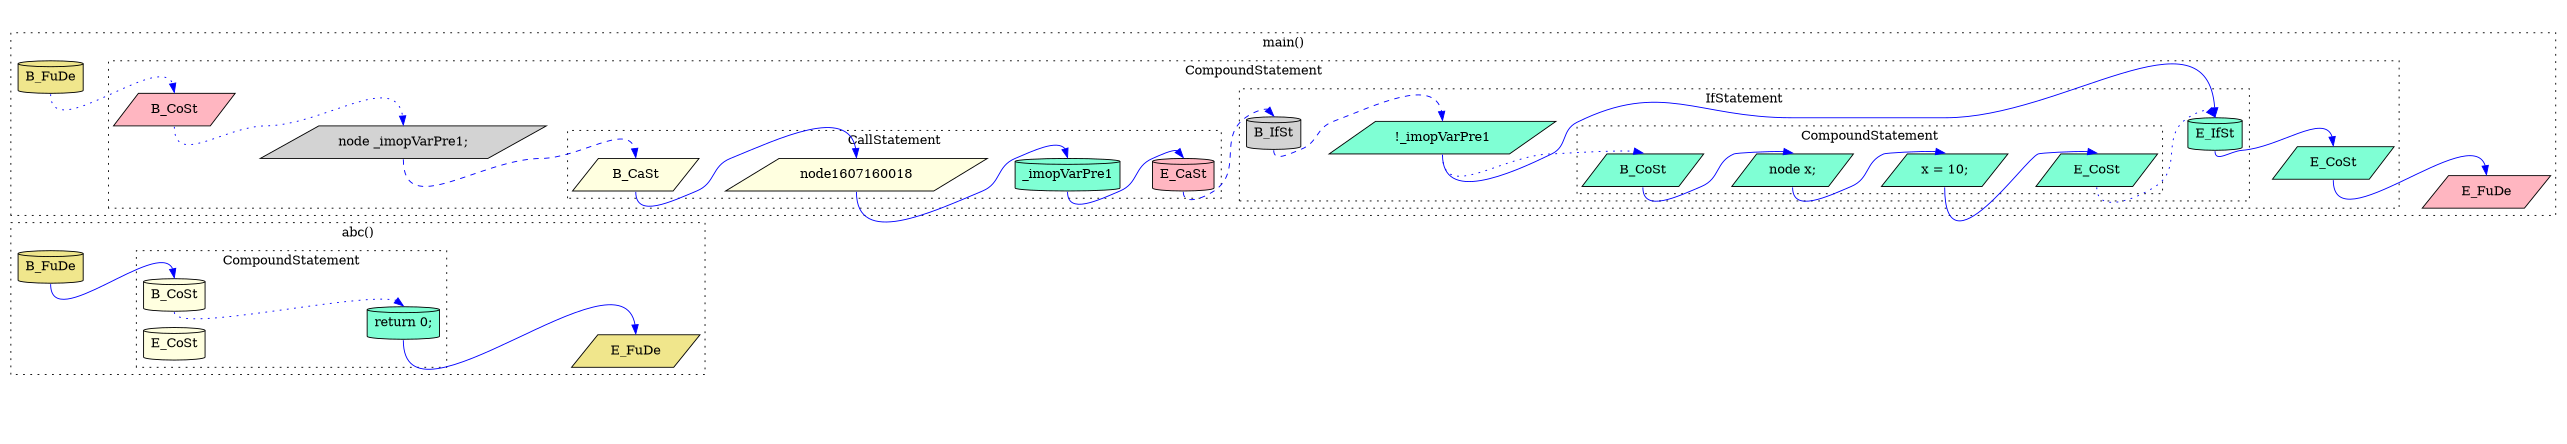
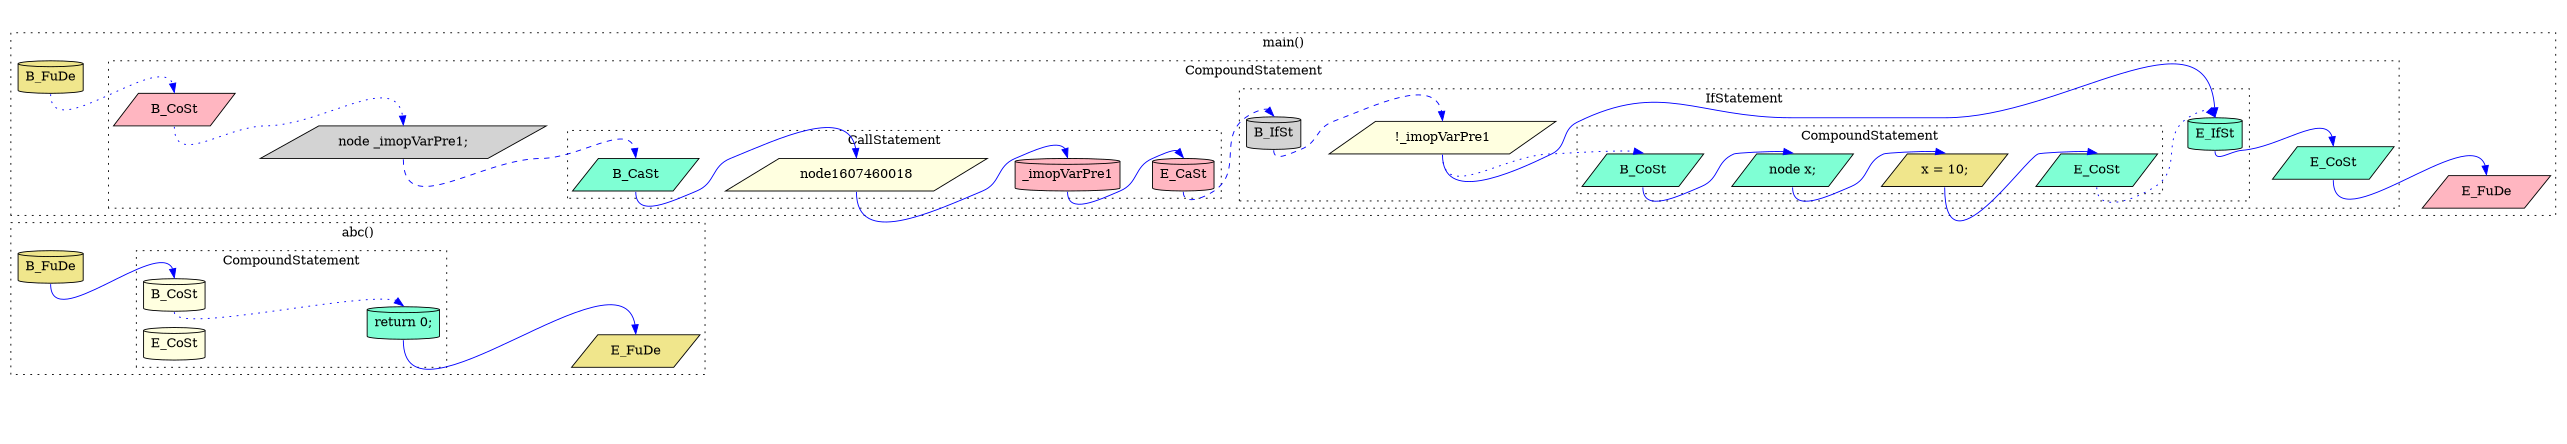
node "!_imopVarPre1": fillcolor aquamarine -> lightyellow
node "x = 10;": fillcolor aquamarine -> khaki
node "B_CaSt": fillcolor lightyellow -> aquamarine
node "node1607160018": label "node1607160018" -> "node1607460018"
node "_imopVarPre1": fillcolor aquamarine -> lightpink
